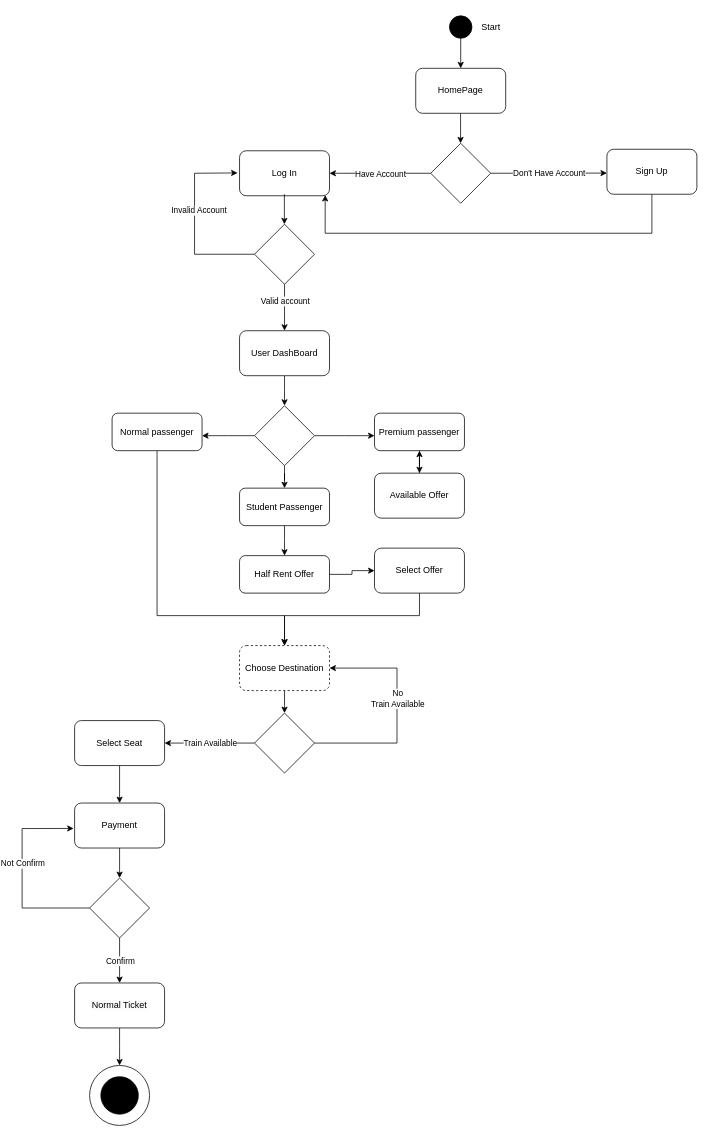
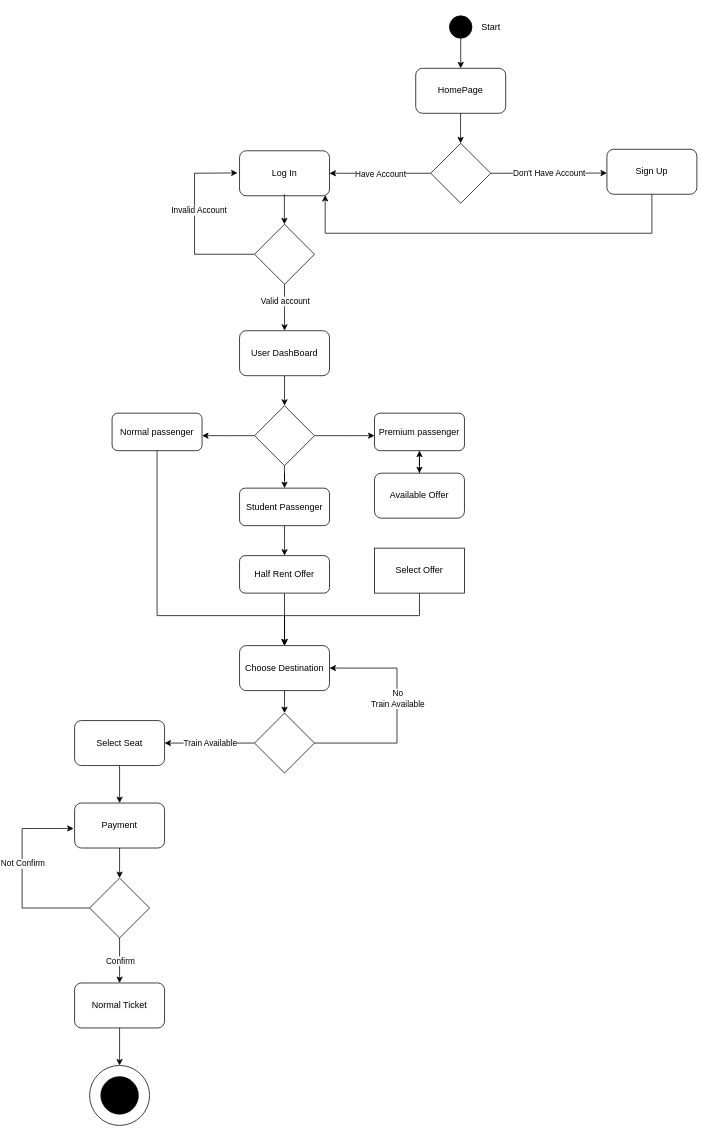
node "Select Offer": shape rounded rectangle -> rectangle
edge "Half Rent Offer" -> "Select Offer": now "Half Rent Offer" -> "Choose Destination"
node "Choose Destination": style dashed -> solid
